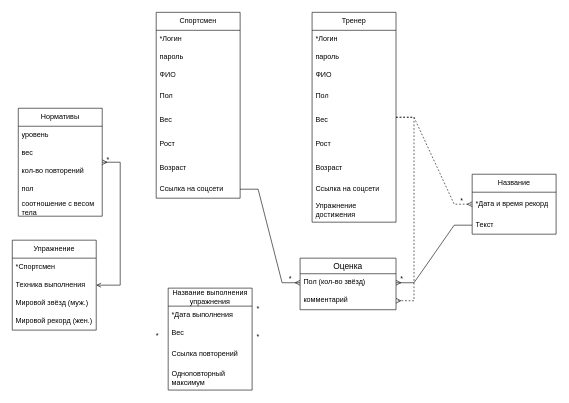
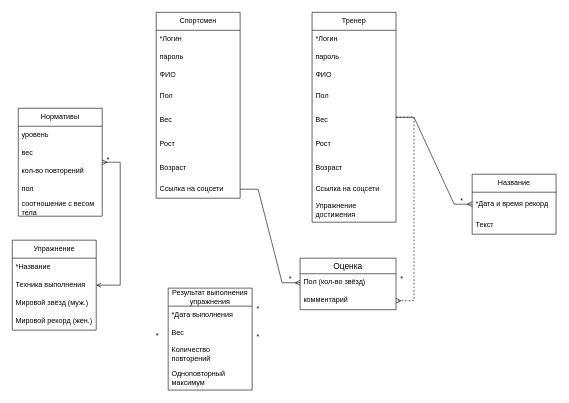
edge "Тренер" -> "Название": style dashed -> solid
edge "Текст" -> "Пол (кол-во звёзд)": removed
node "*Спортсмен": label "*Спортсмен" -> "*Название"
node "Название выполнения упражнения": label "Название выполнения упражнения" -> "Результат выполнения упражнения"
node "Ссылка повторений": label "Ссылка повторений" -> "Количество повторений"
